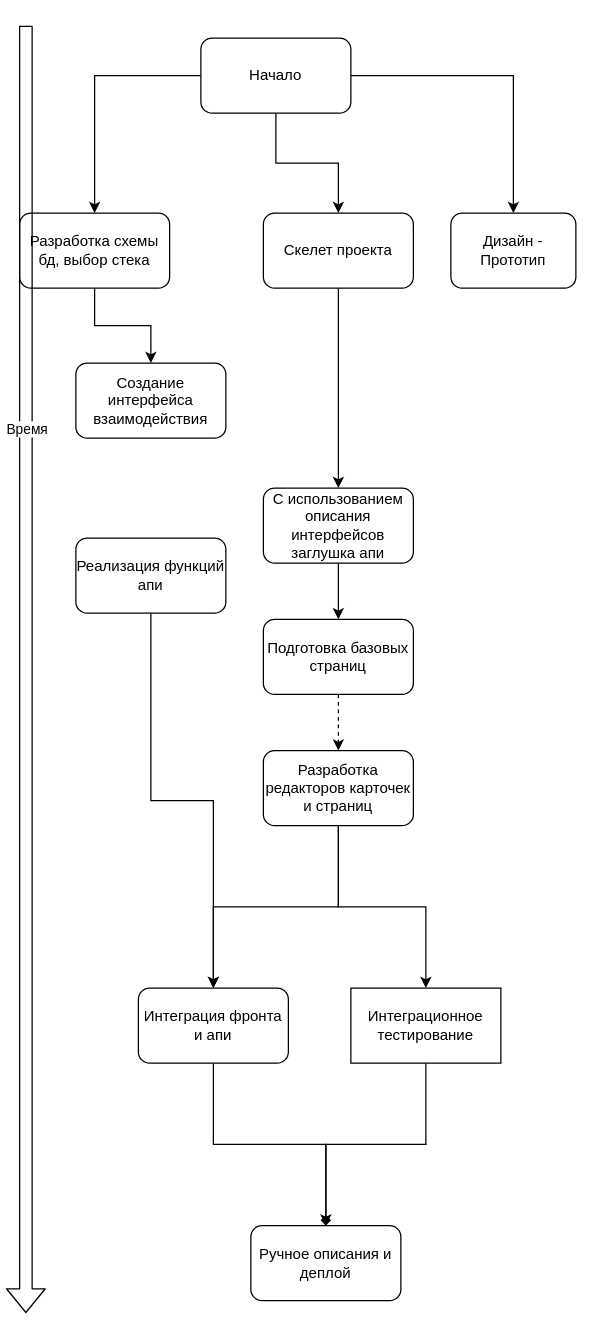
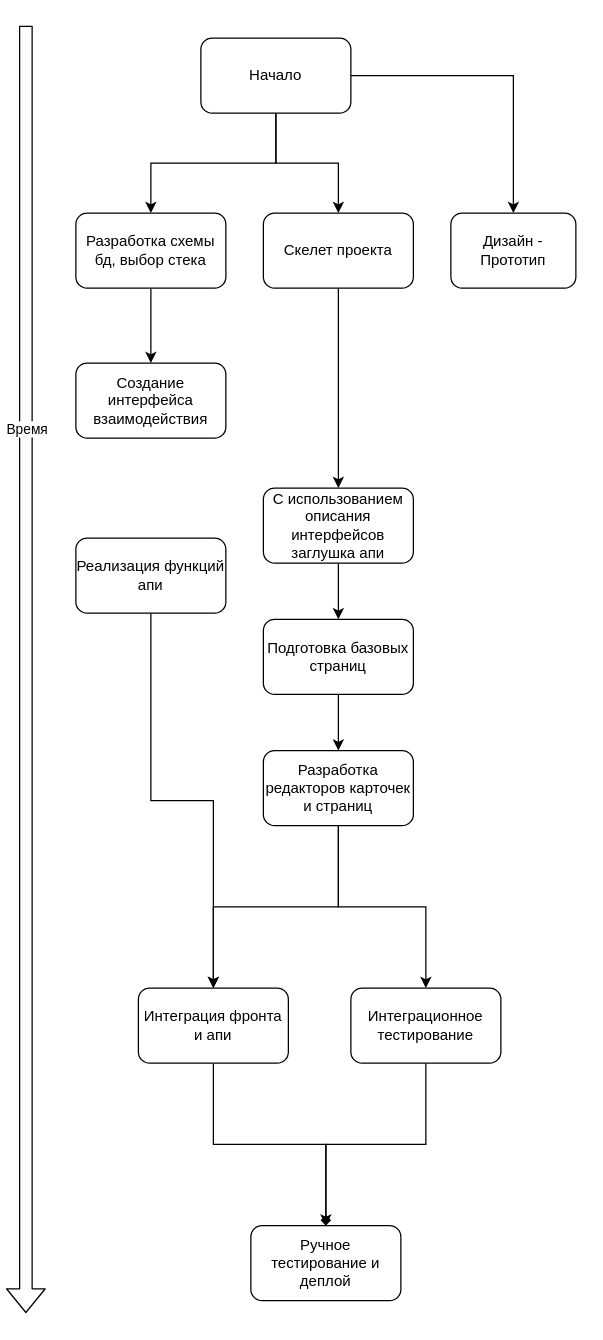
node "Разработка схемы бд, выбор стека": moved (94, 251) -> (151, 251)
edge "Подготовка базовых страниц" -> "Разработка редакторов карточек и страниц": style dashed -> solid
node "Интеграционное тестирование": shape rectangle -> rounded rectangle
node "Ручное описания и деплой": label "Ручное описания и деплой" -> "Ручное тестирование и деплой"
